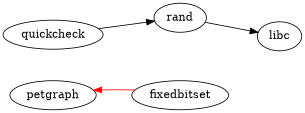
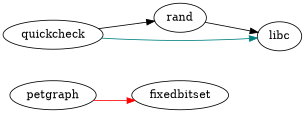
edge "quickcheck" -> "libc": added
edge "fixedbitset" -> "petgraph": reversed
